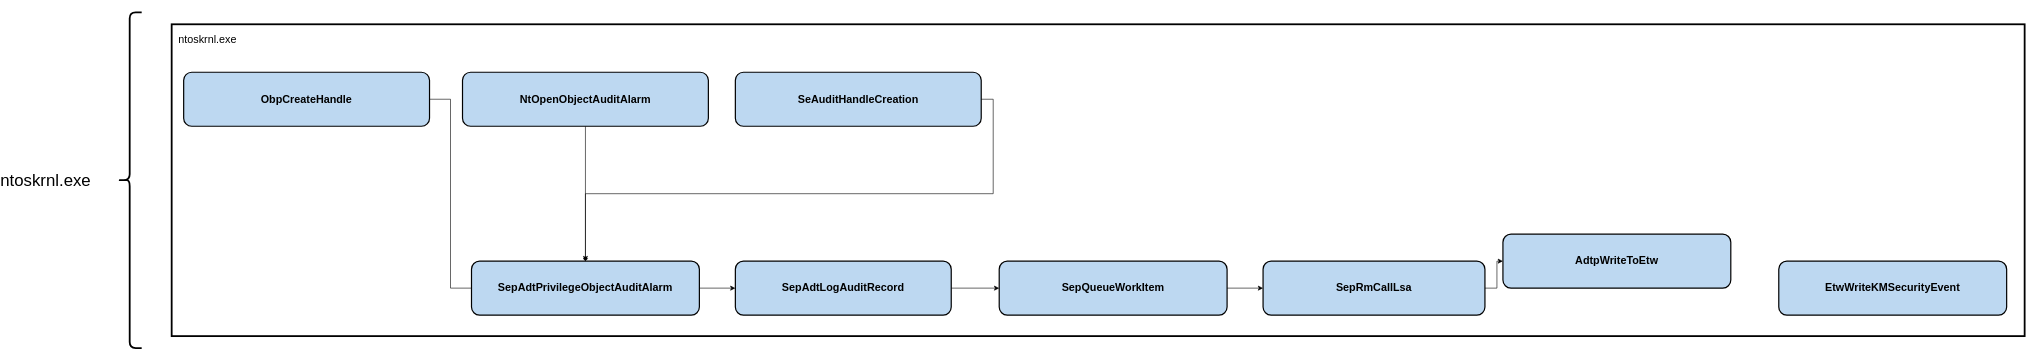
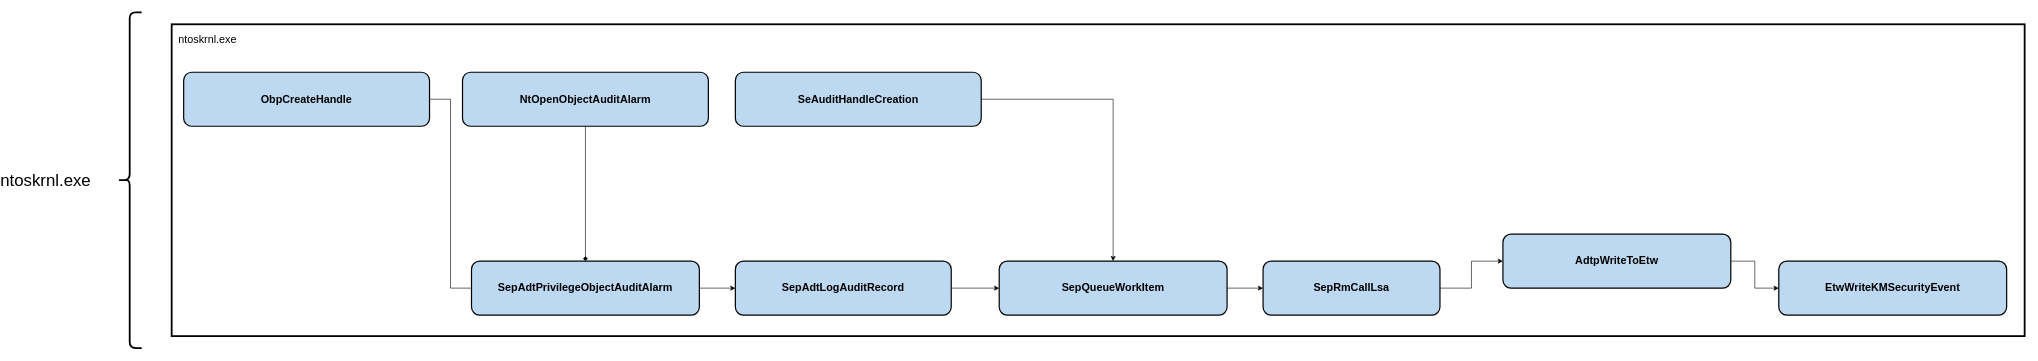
edge "SeAuditHandleCreation" -> "SepAdtPrivilegeObjectAuditAlarm": now "SeAuditHandleCreation" -> "SepQueueWorkItem"
edge "AdtpWriteToEtw" -> "EtwWriteKMSecurityEvent": added
node "SepRmCallLsa": size 222x54 -> 177x54
